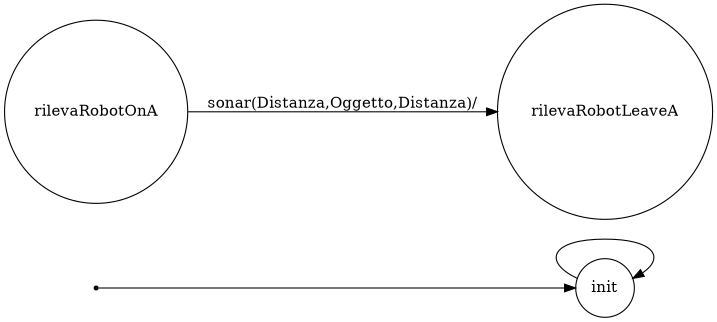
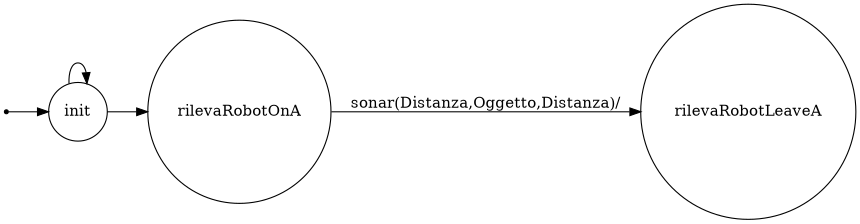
edge "init" -> "rilevaRobotOnA": added
